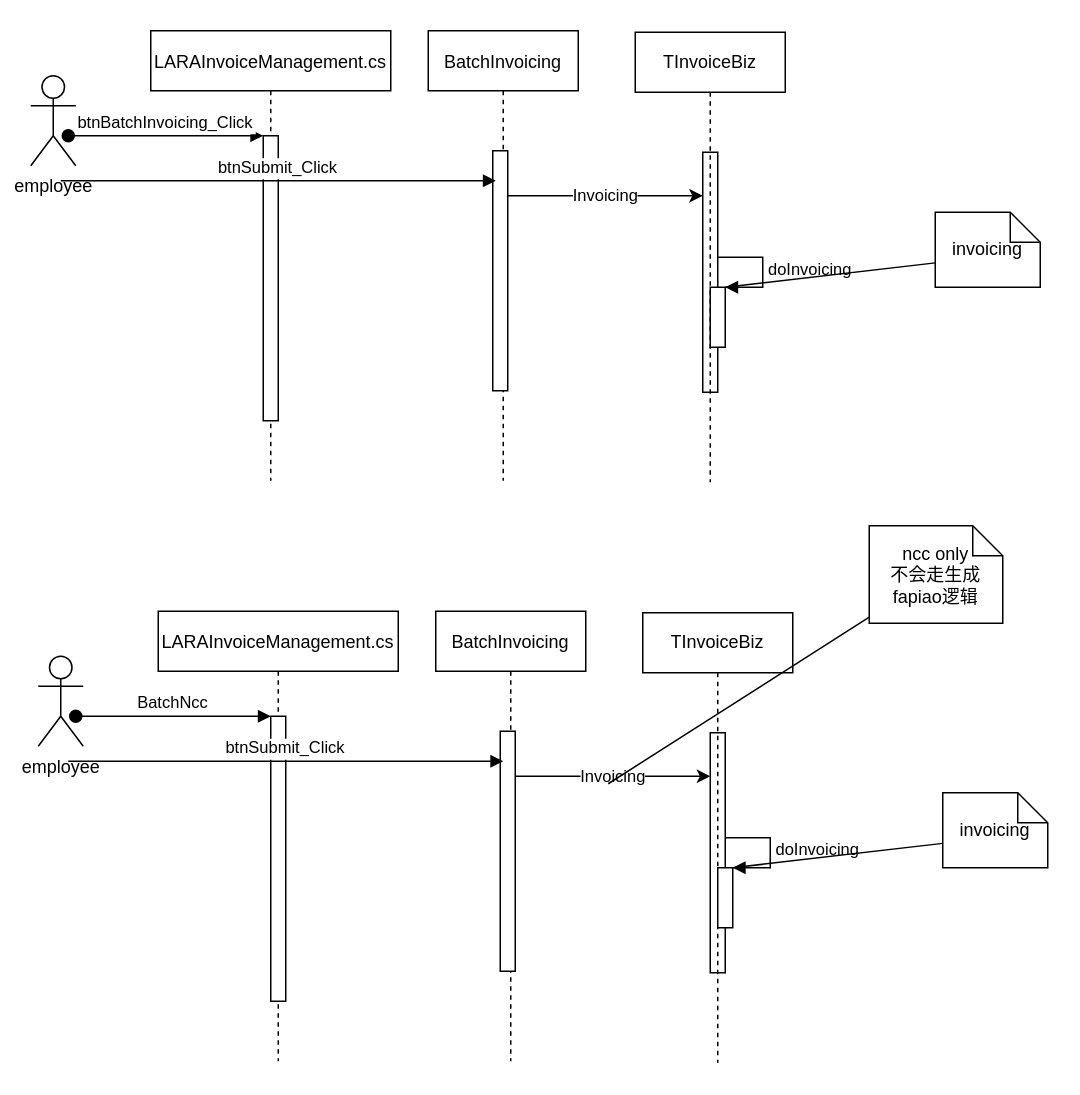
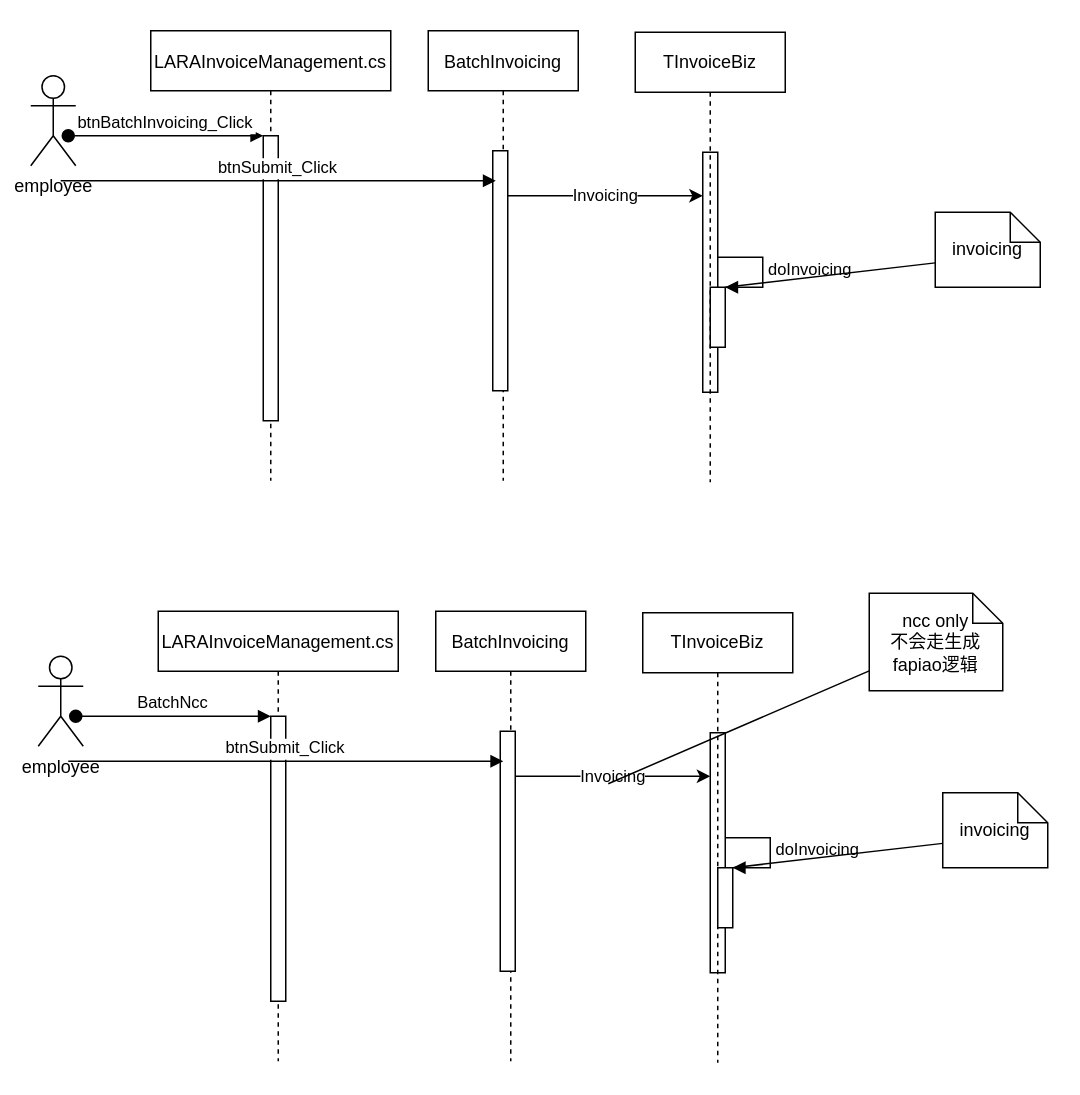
node "ncc only 不会走生成fapiao逻辑": moved (936, 575) -> (936, 642)
